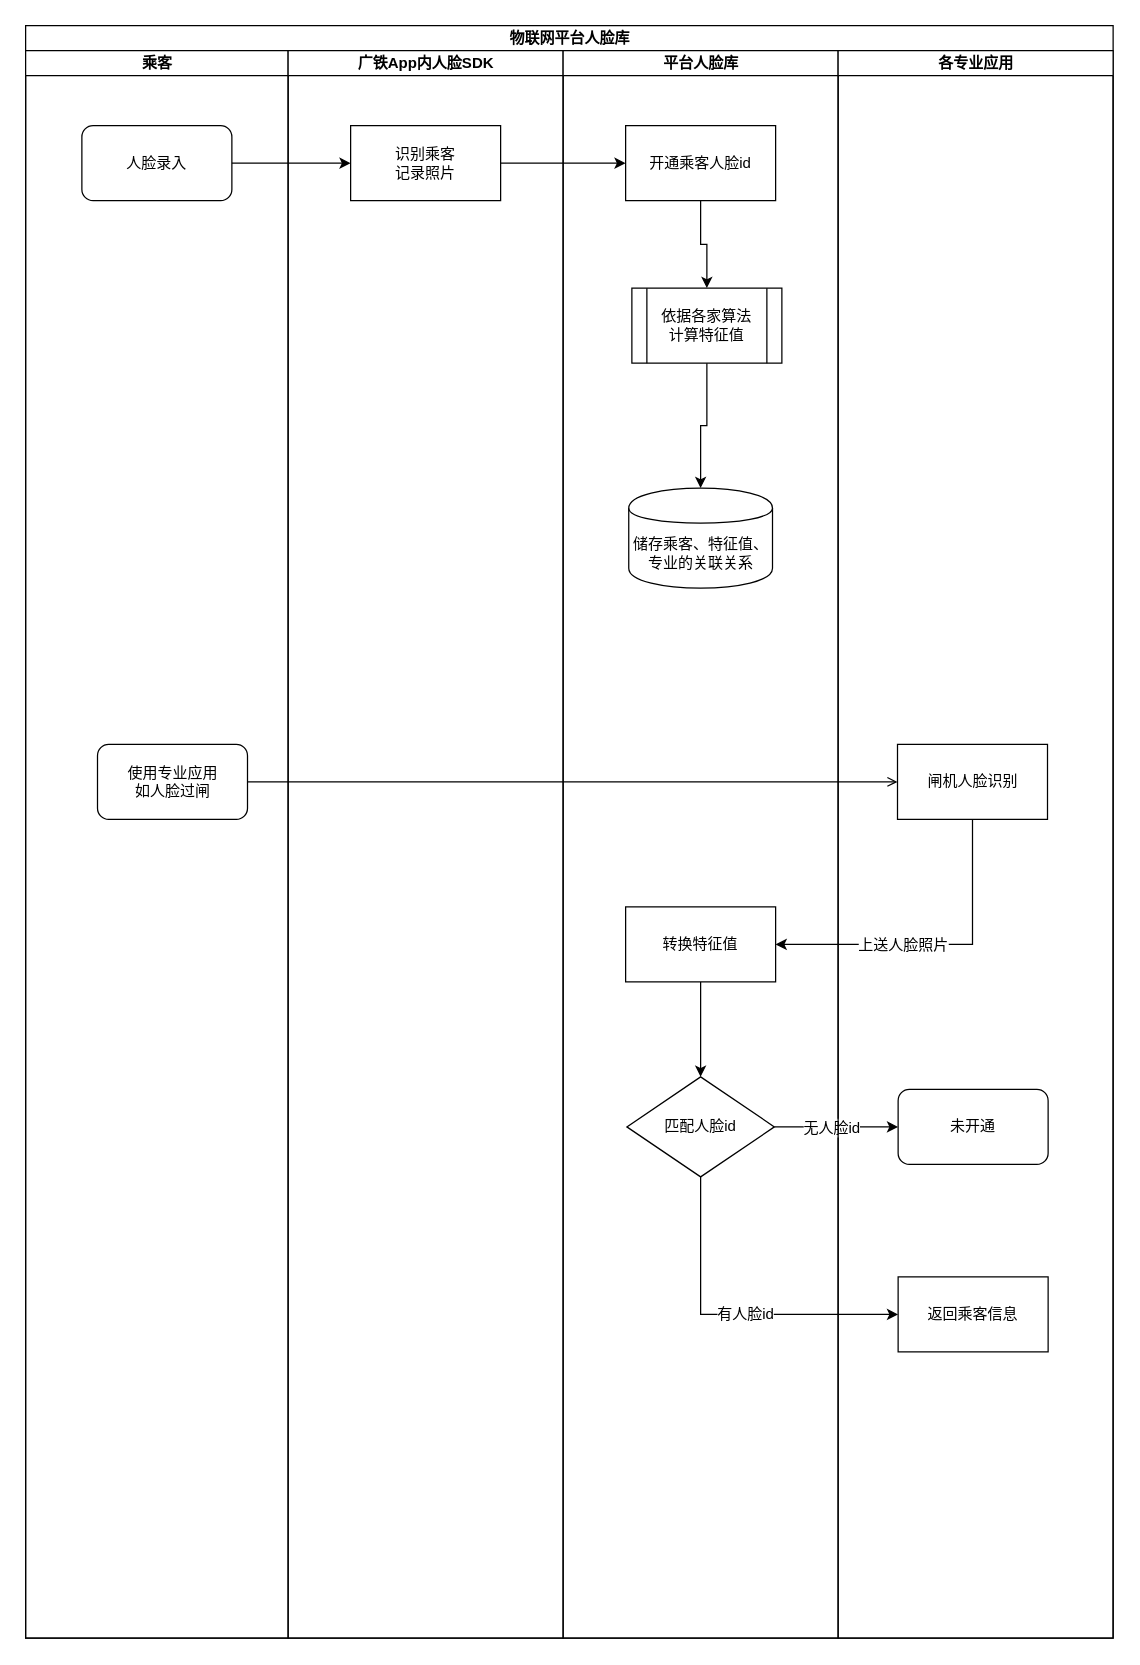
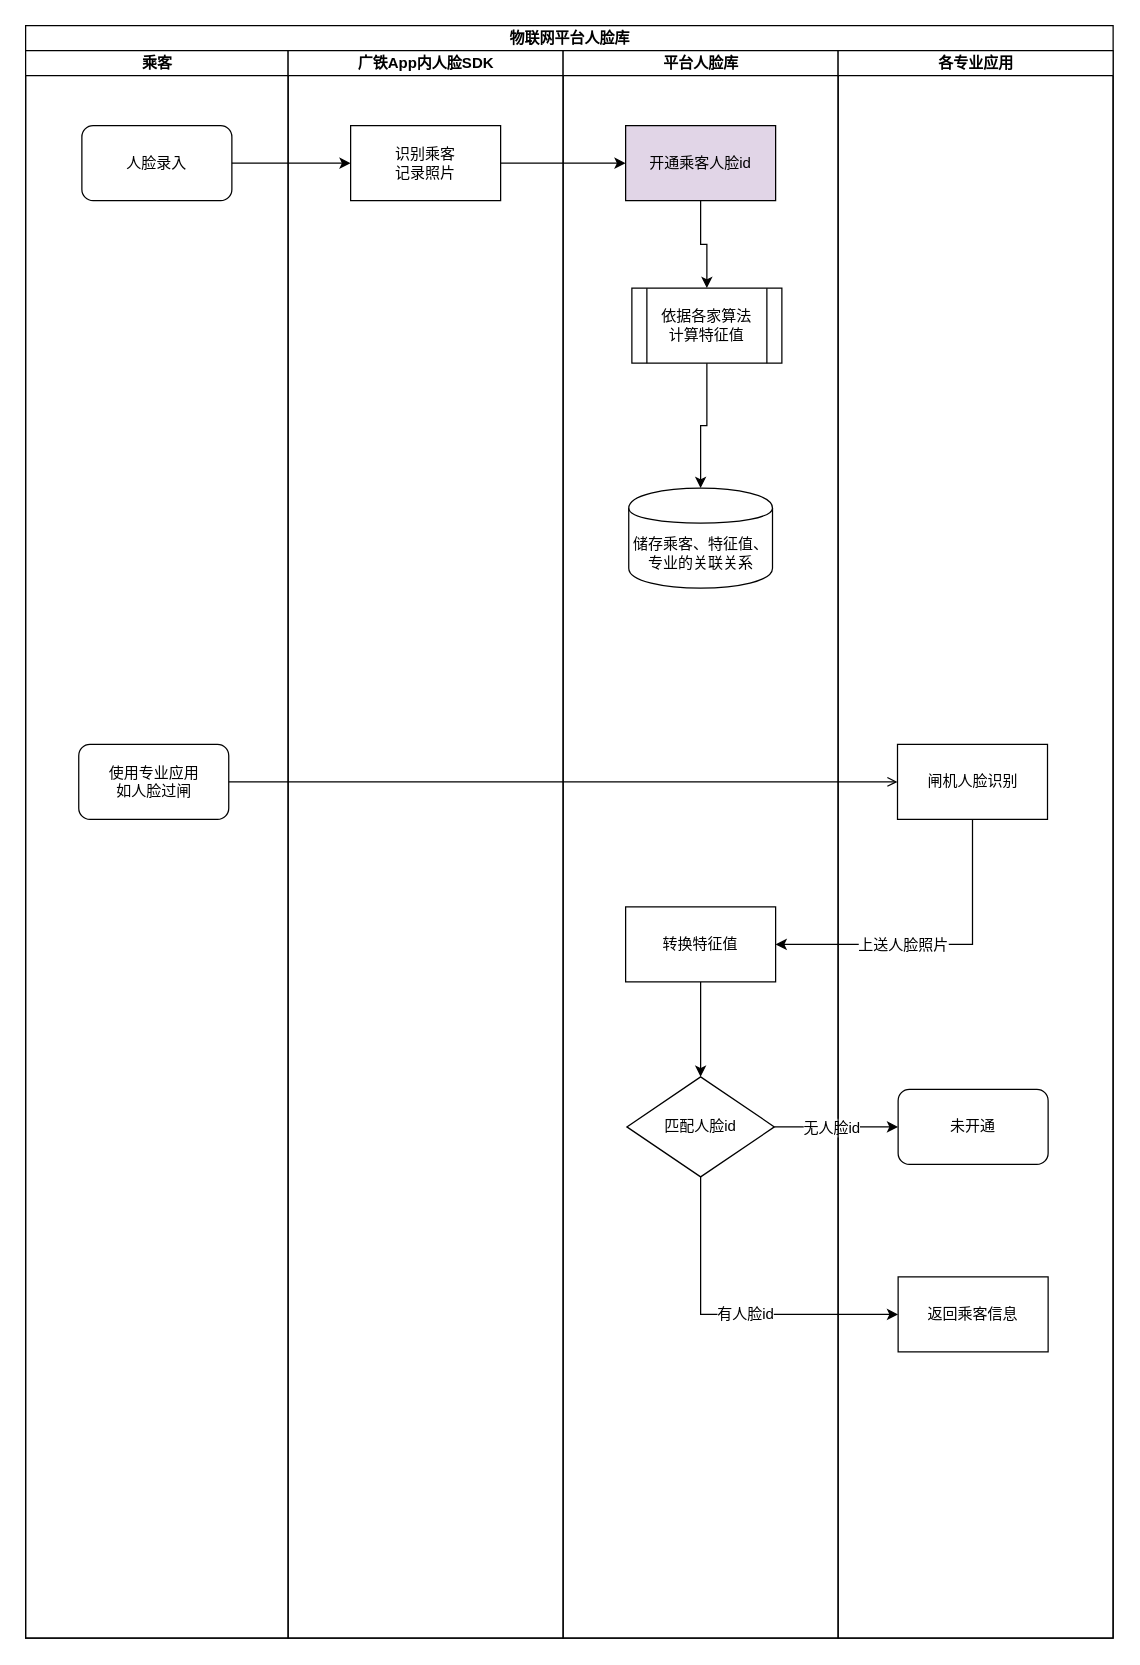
node "开通乘客人脸id": fillcolor #ffffff -> #e1d5e7
node "使用专业应用 如人脸过闸": moved (173, 782) -> (154, 782)
